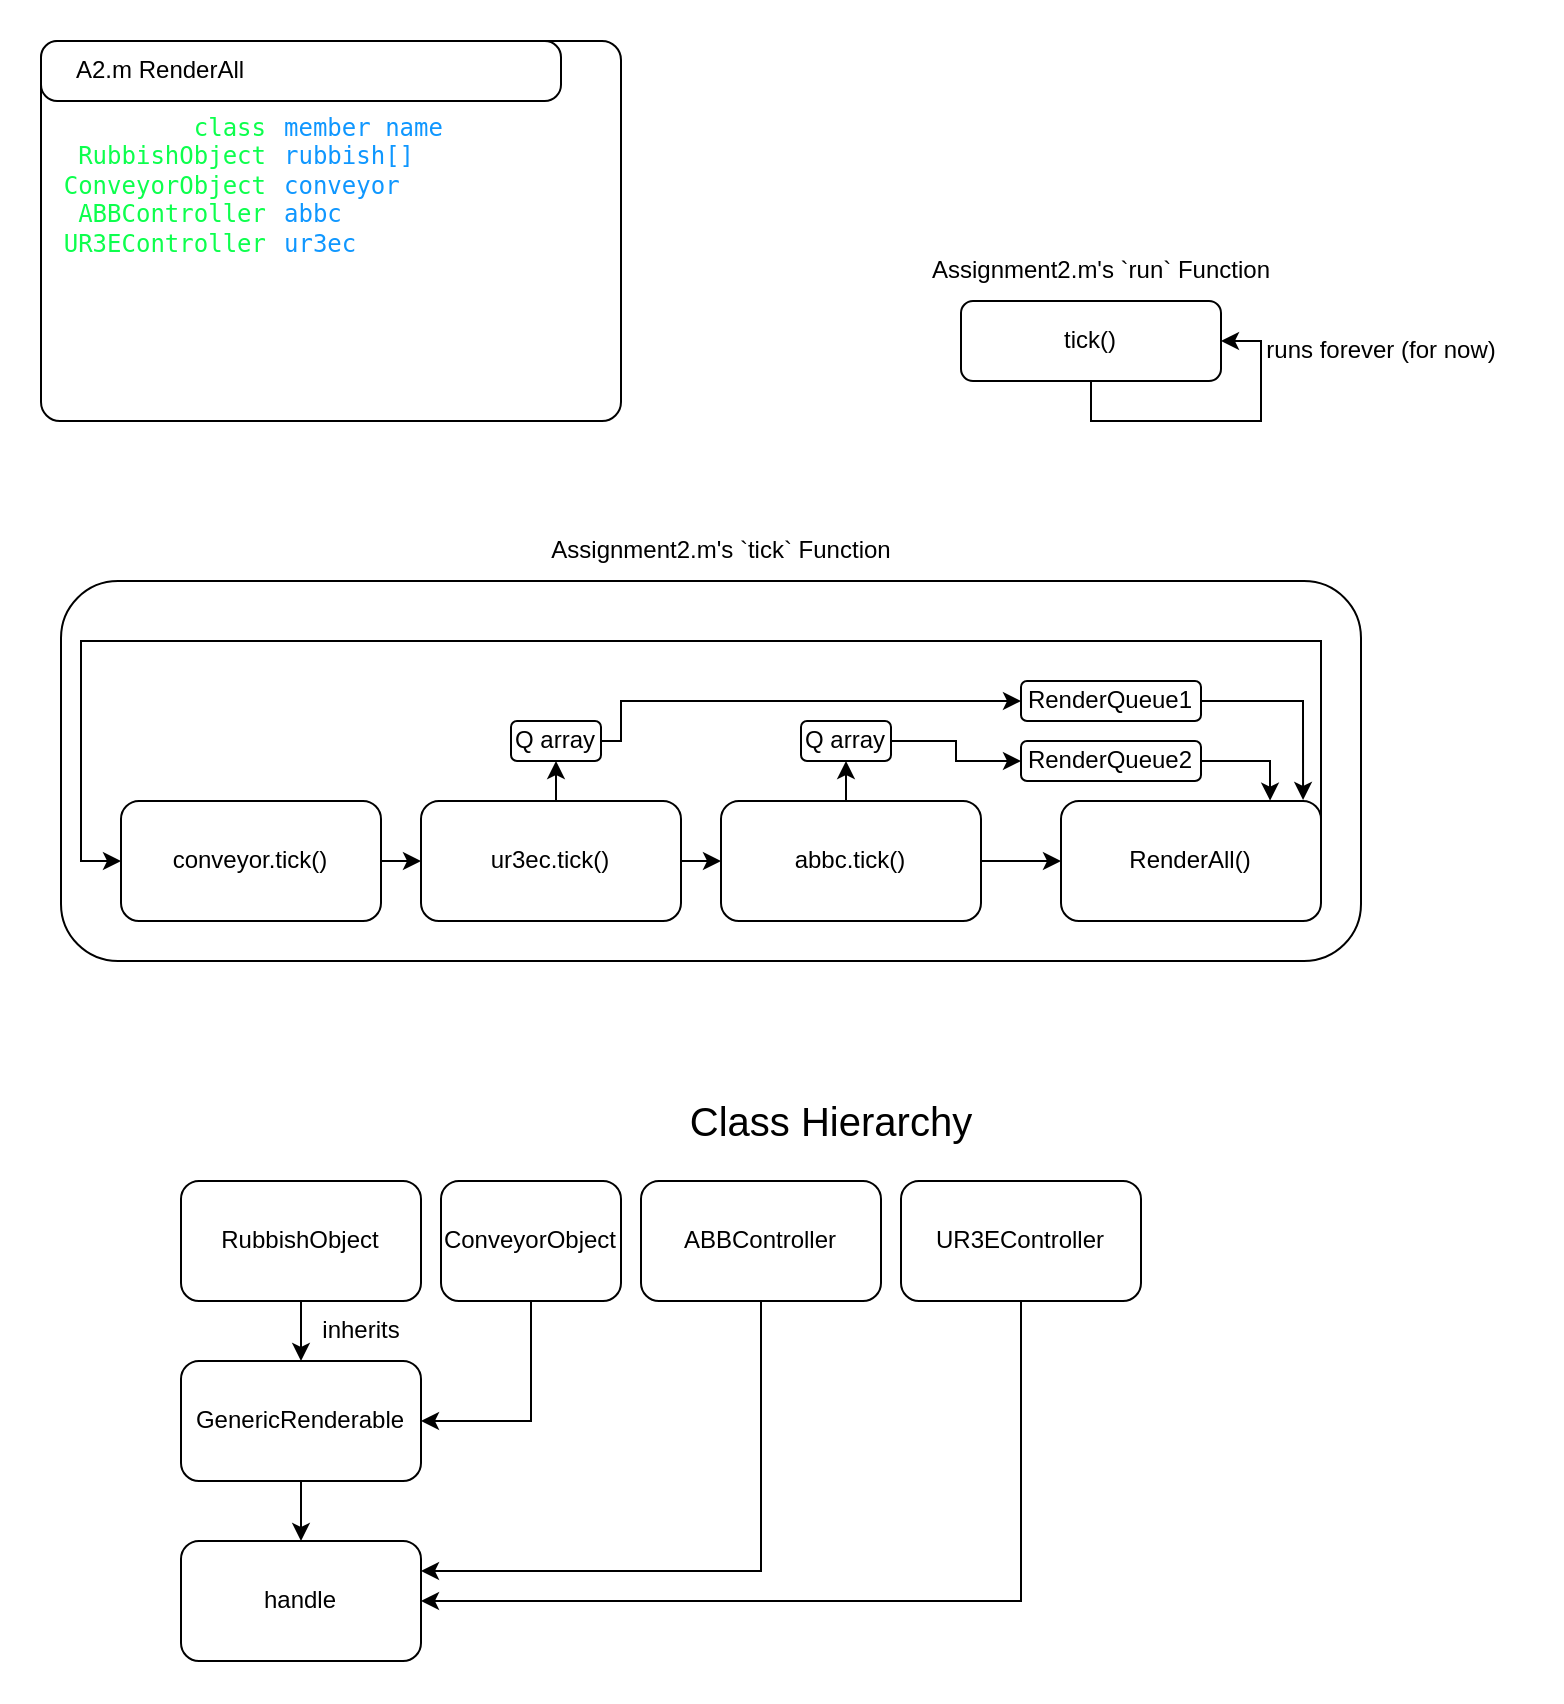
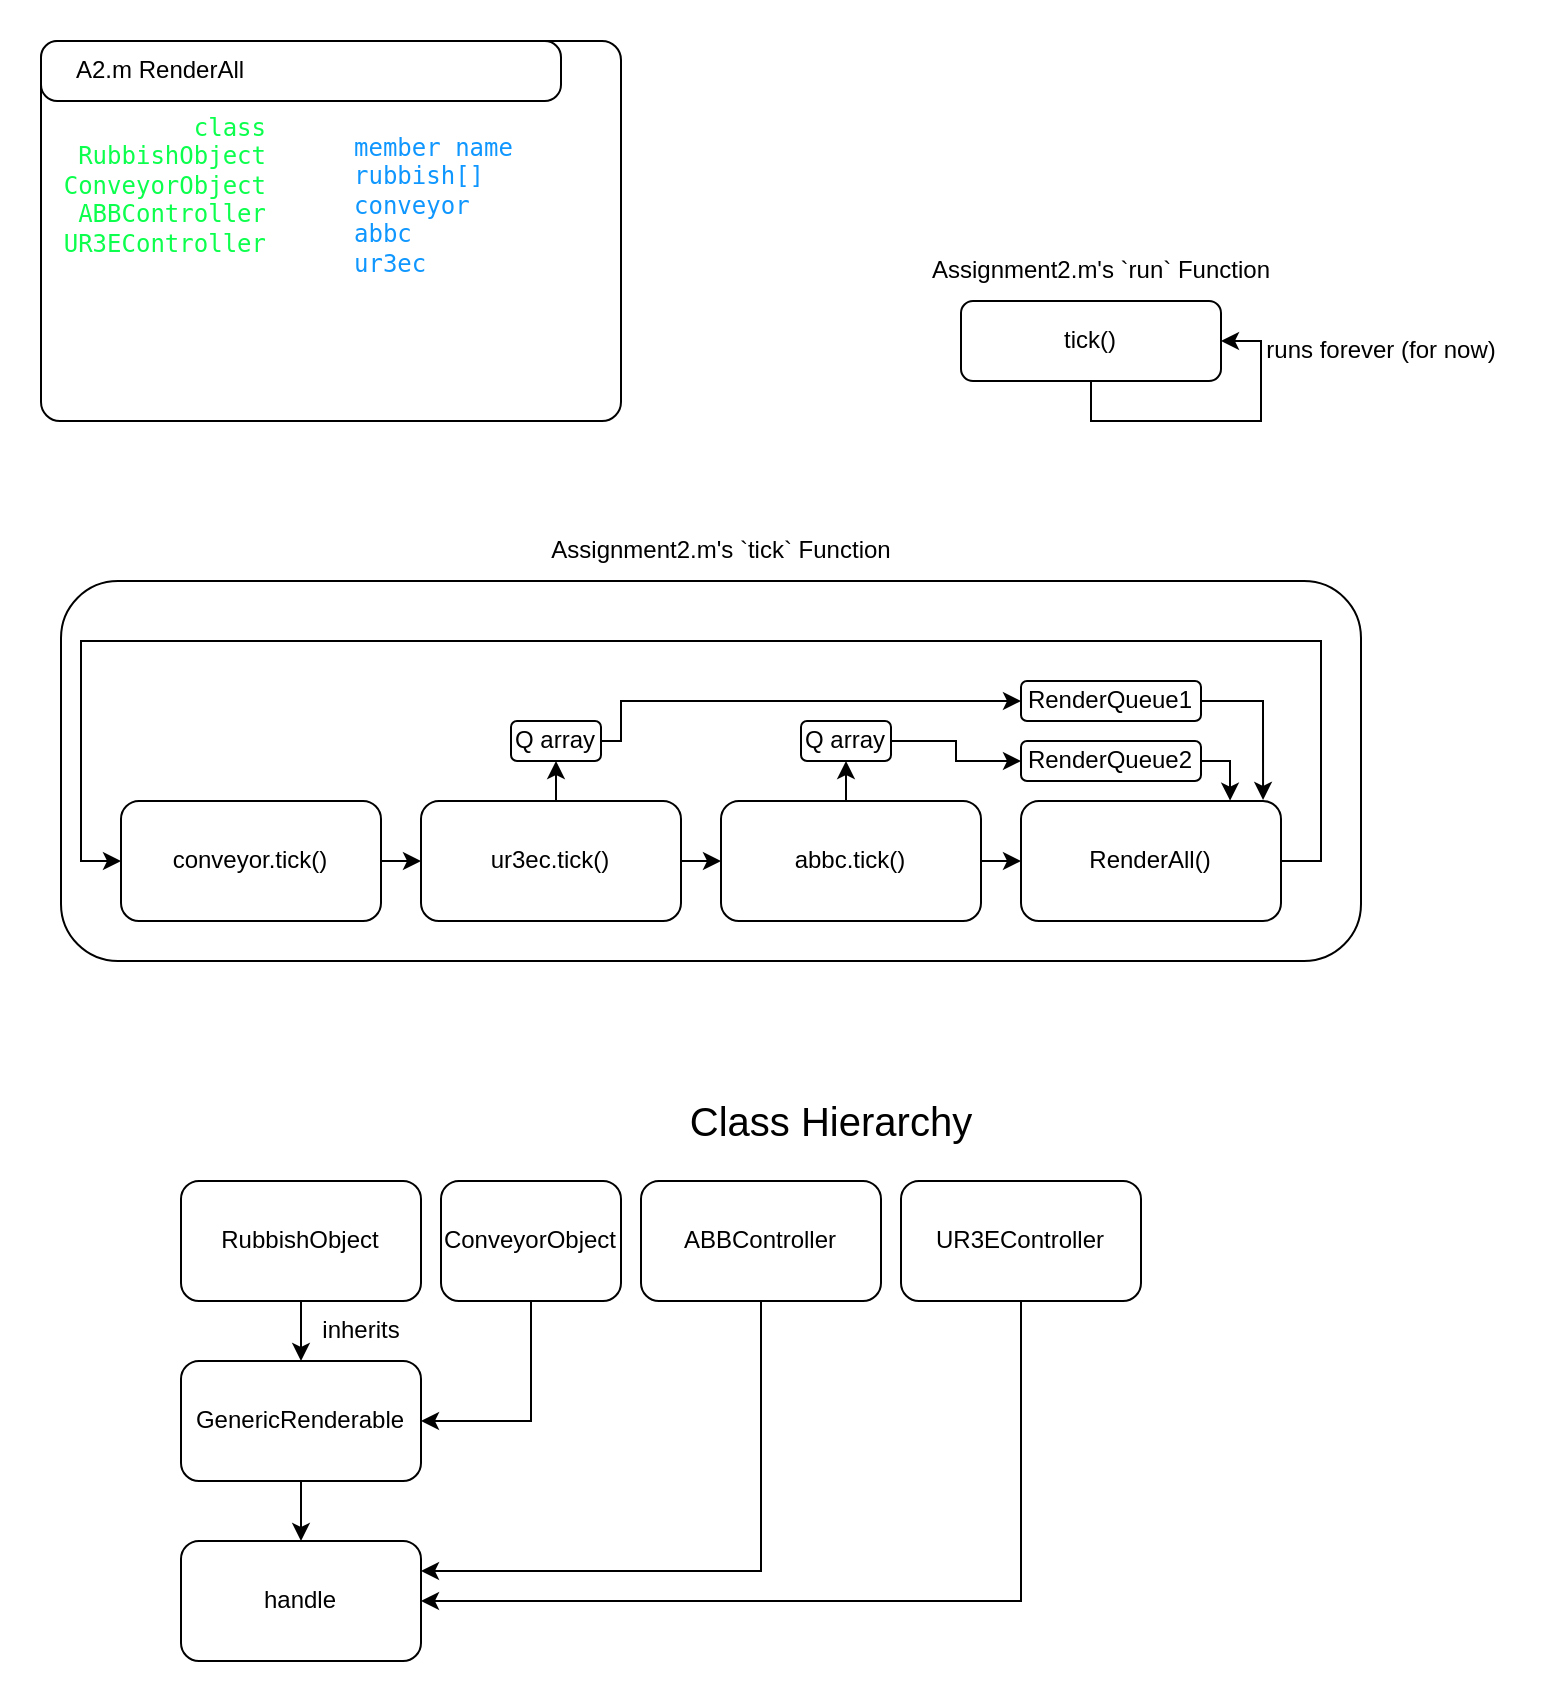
node "member name rubbish[] conveyor abbc ur3ec": moved (396, 191) -> (466, 211)
node "RenderAll()": moved (1191, 861) -> (1151, 861)
